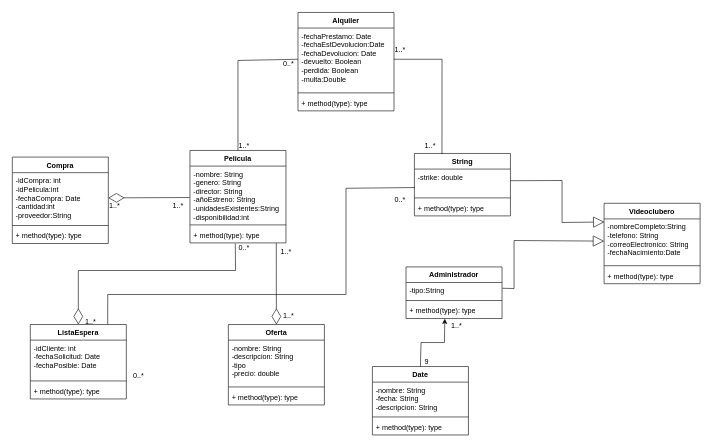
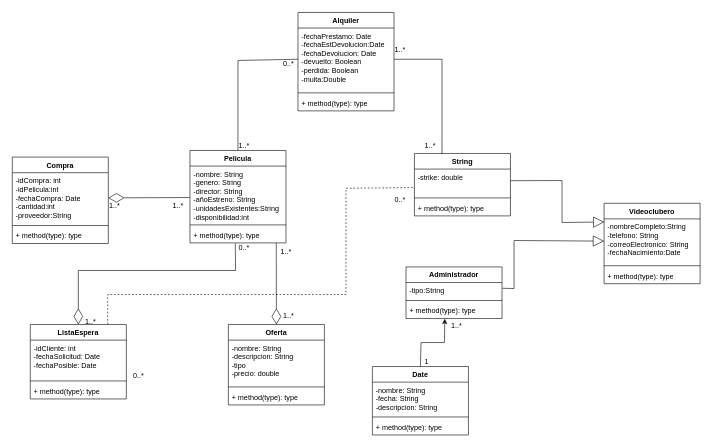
edge "-strike: double" -- "ListaEspera": style solid -> dashed
node "9": label "9" -> "1"
